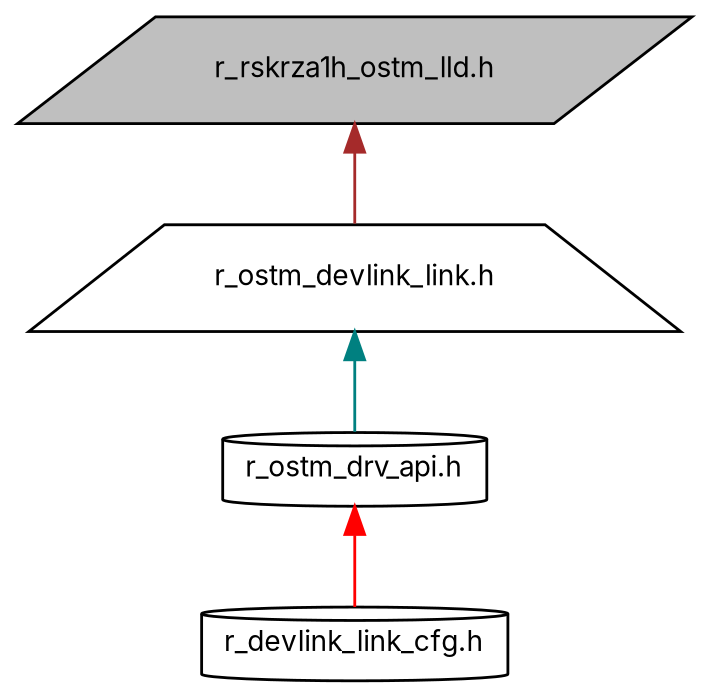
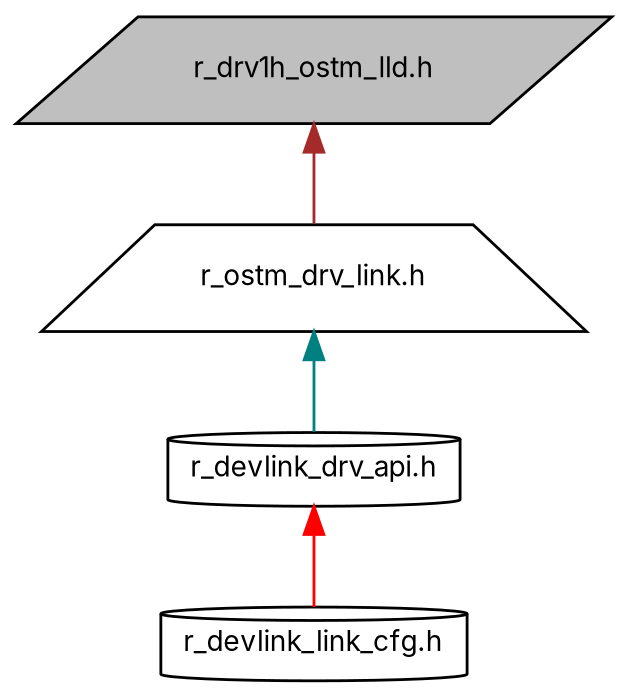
node "r_rskrza1h_ostm_lld.h": label "r_rskrza1h_ostm_lld.h" -> "r_drv1h_ostm_lld.h"
node "r_ostm_devlink_link.h": label "r_ostm_devlink_link.h" -> "r_ostm_drv_link.h"
node "r_ostm_drv_api.h": label "r_ostm_drv_api.h" -> "r_devlink_drv_api.h"
